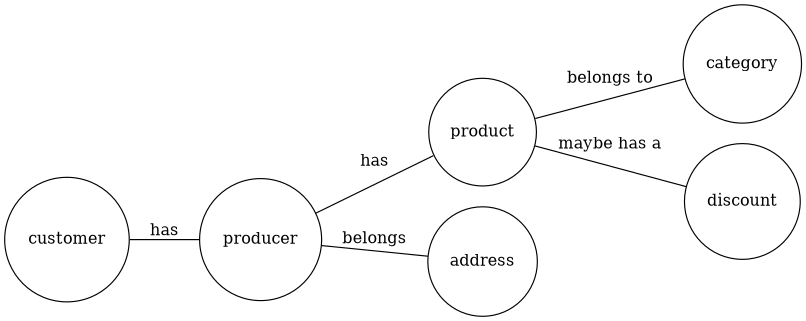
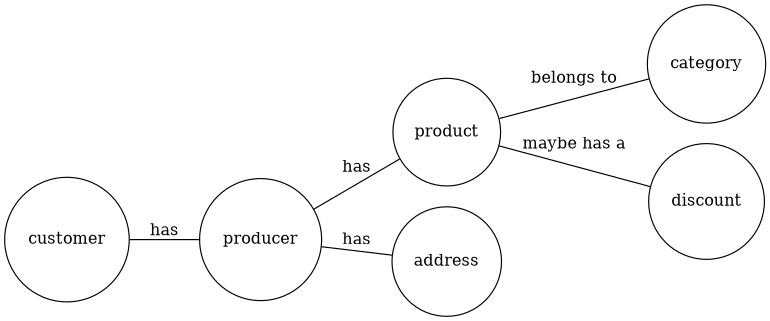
edge "producer" -- "address": label "belongs" -> "has"
